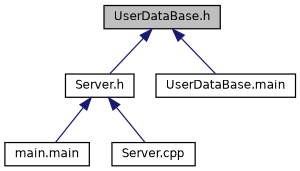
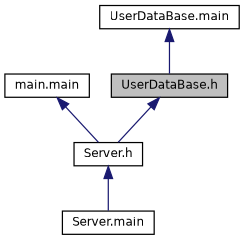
edge "UserDataBase.main" -> "UserDataBase.h": reversed
edge "main.main" -> "Server.h": reversed
node "Server.cpp": label "Server.cpp" -> "Server.main"
